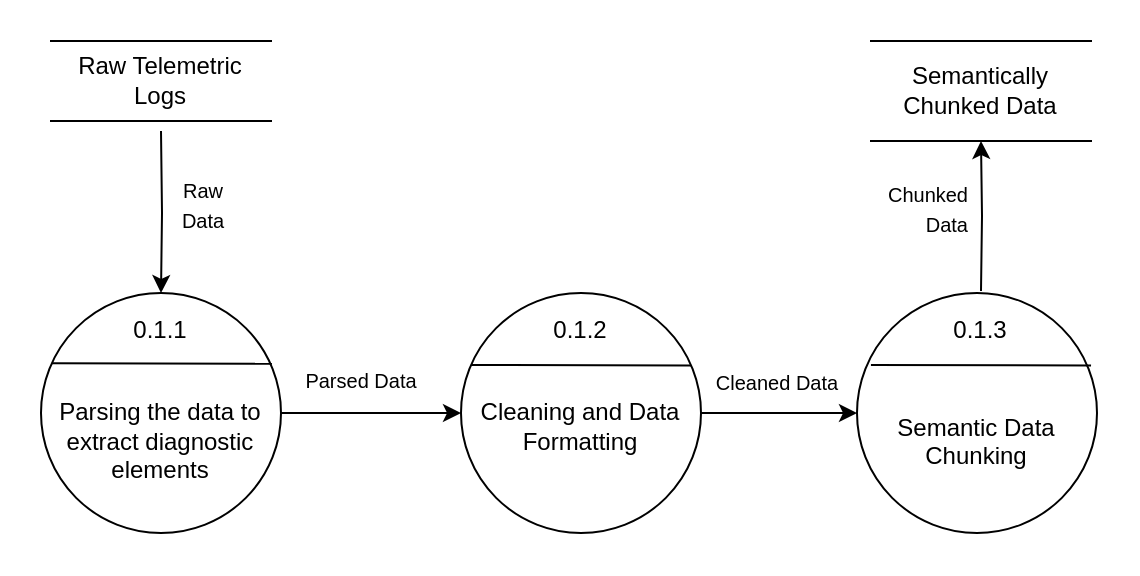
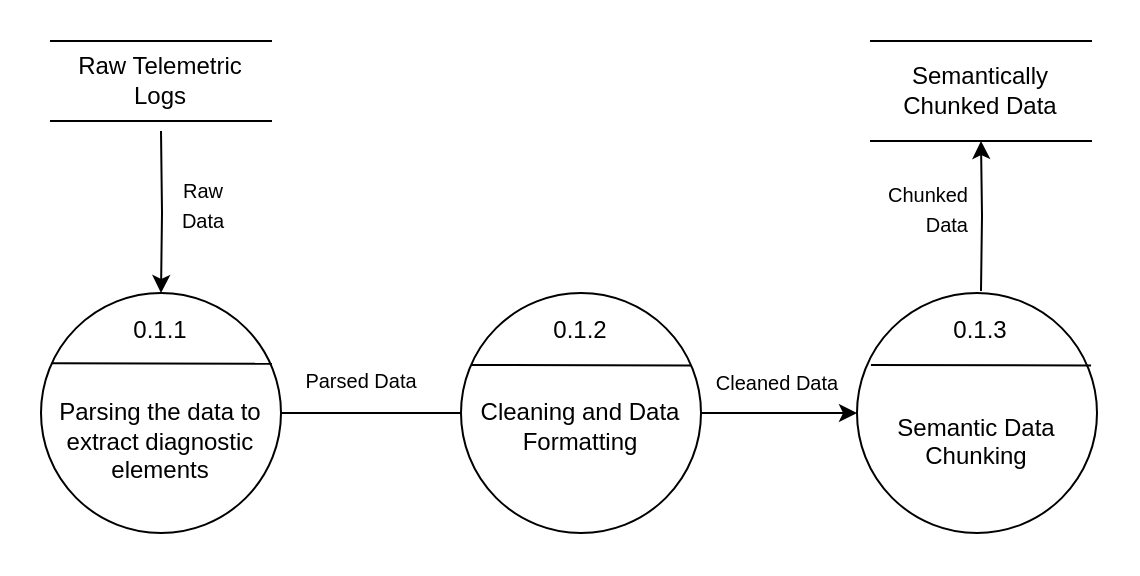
edge "Parsing the data to extract diagnostic elements" -> "Cleaning and Data Formatting": arrowhead classic -> none
